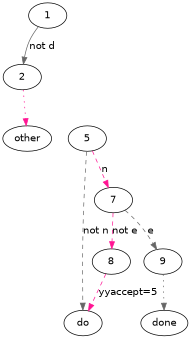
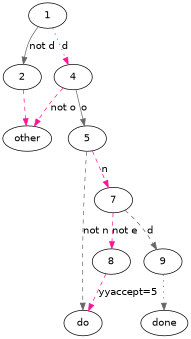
node "4": added
edge "2" -> "other": style dotted -> dashed
edge "7" -> "9": label "e" -> "d"
